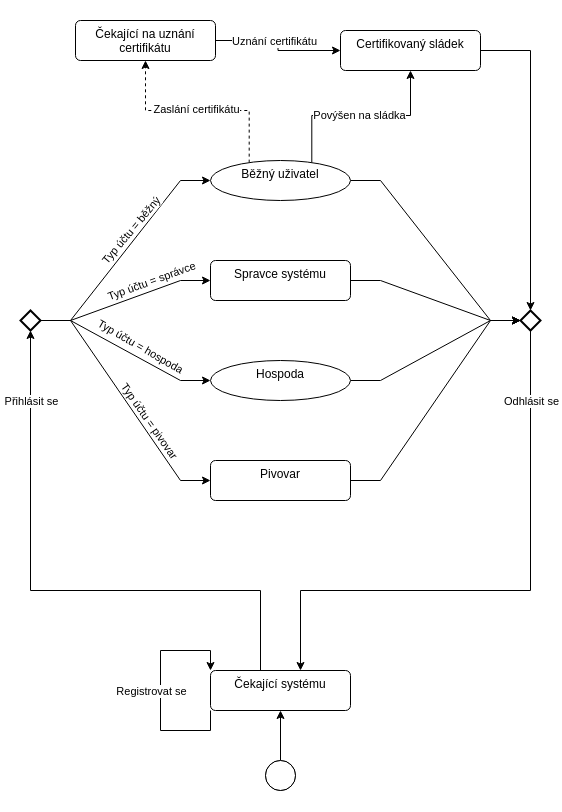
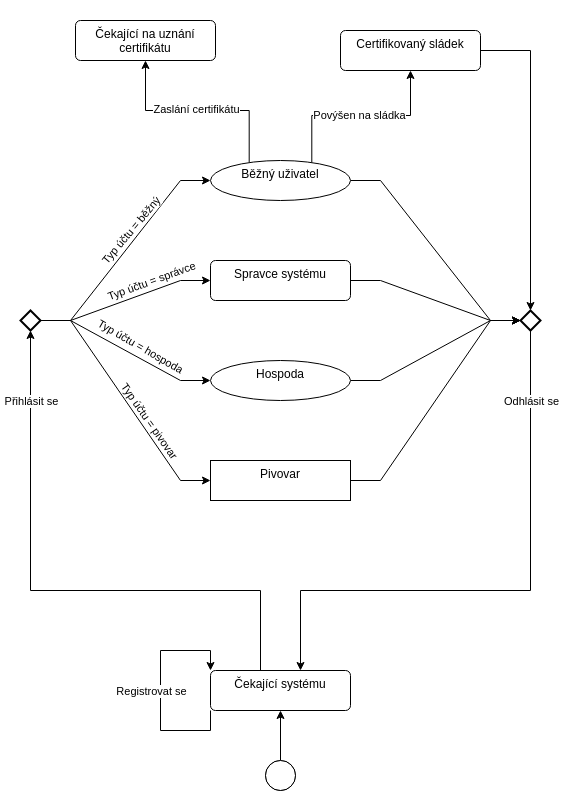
edge "Čekající na uznání certifikátu" -> "Certifikovaný sládek": removed, label "Uznání certifikátu"
edge "Běžný uživatel" -> "Čekající na uznání certifikátu": style dashed -> solid
node "Pivovar": shape rounded rectangle -> rectangle
